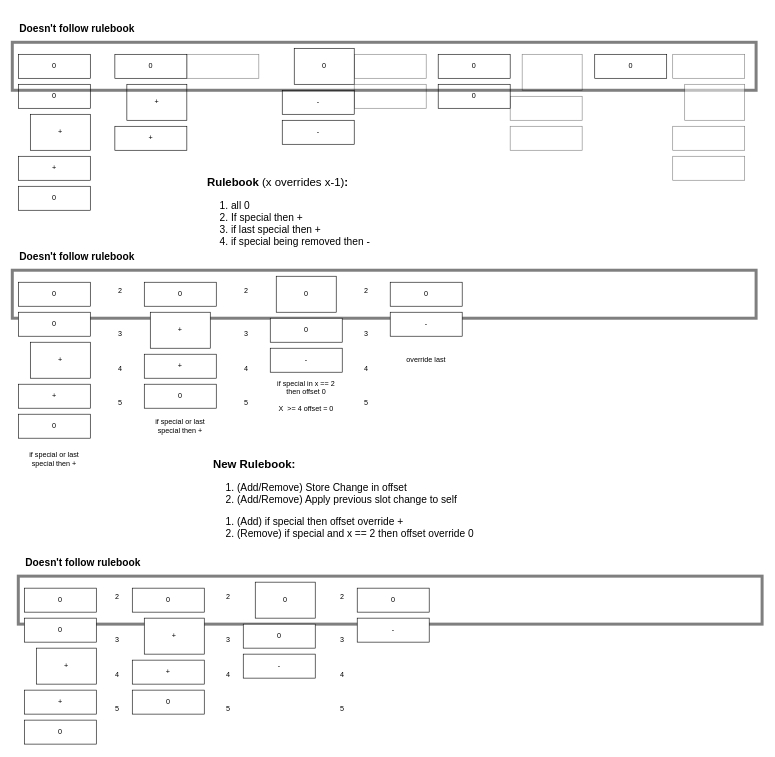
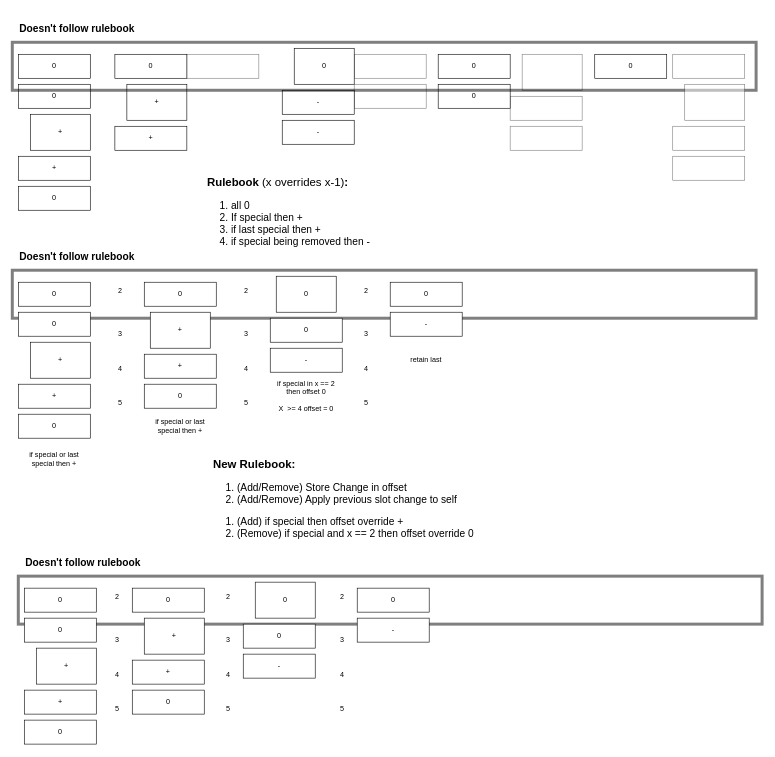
node "override last": label "override last" -> "retain last"
